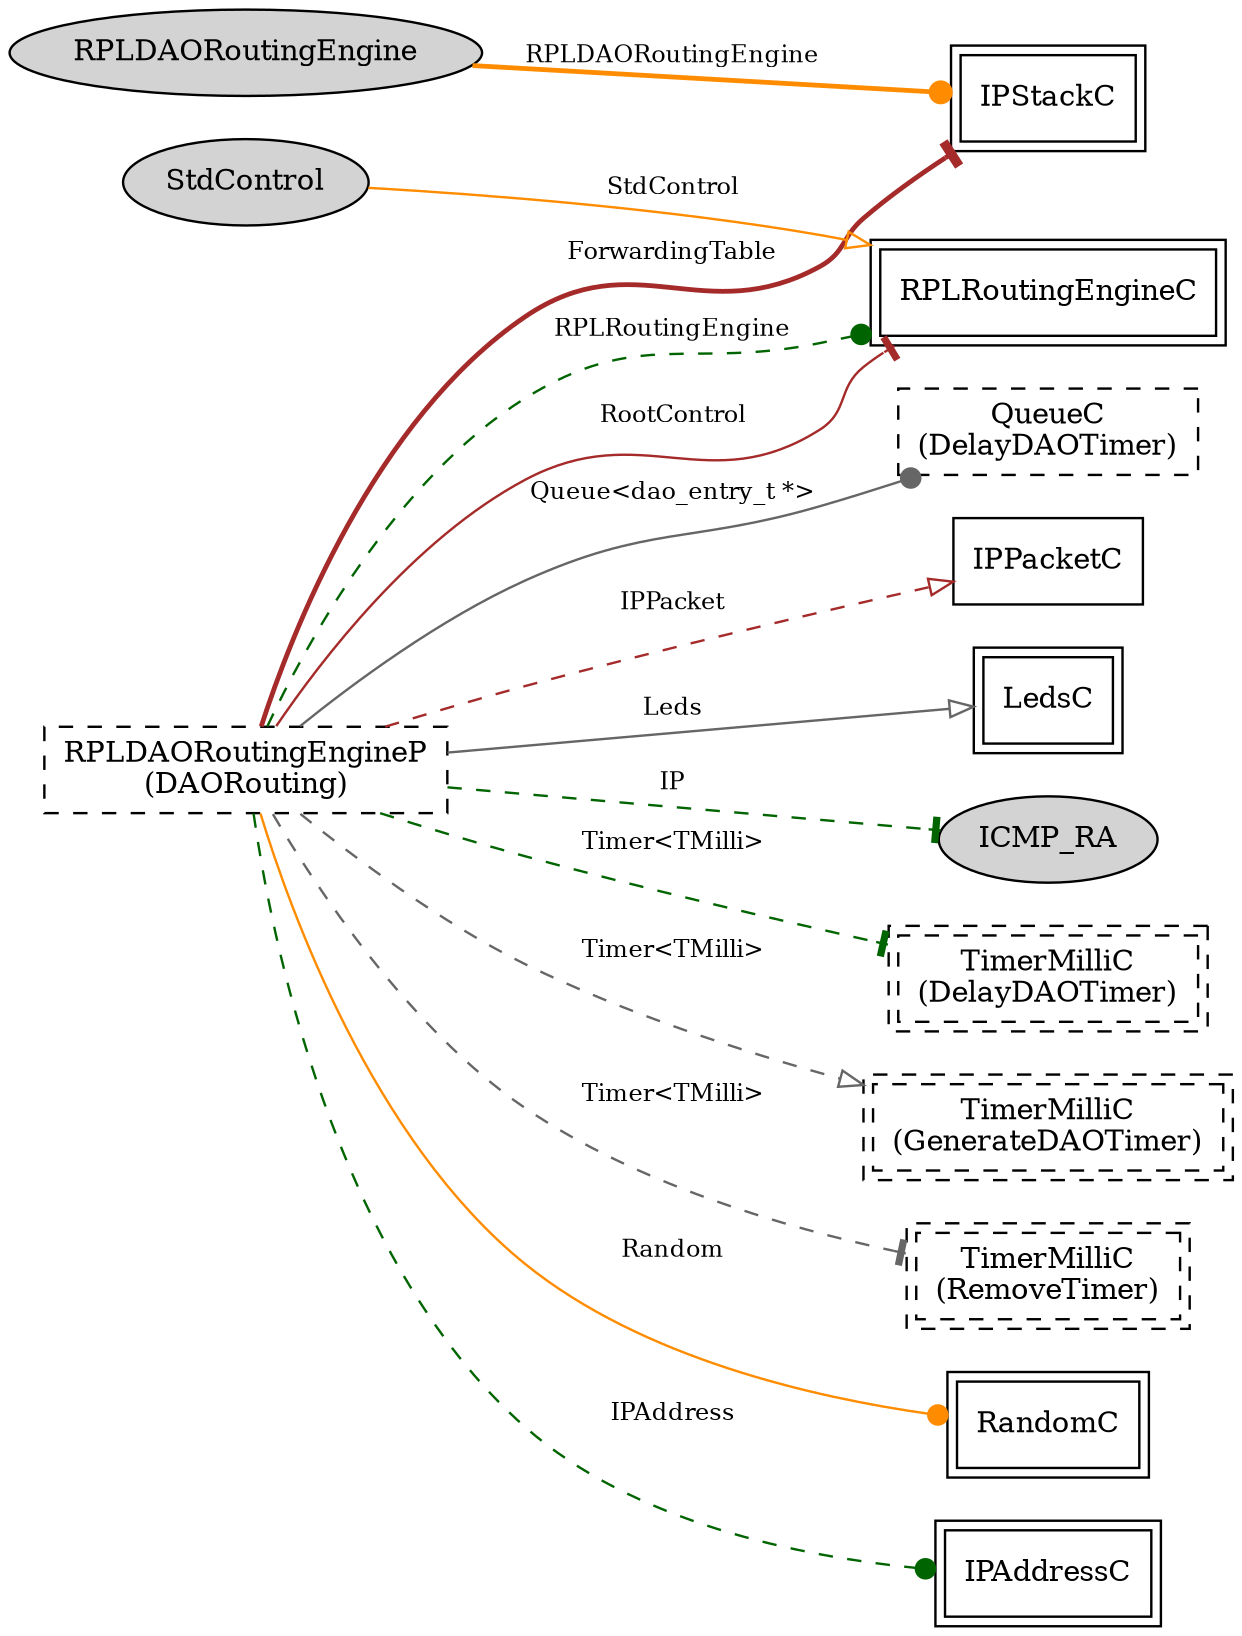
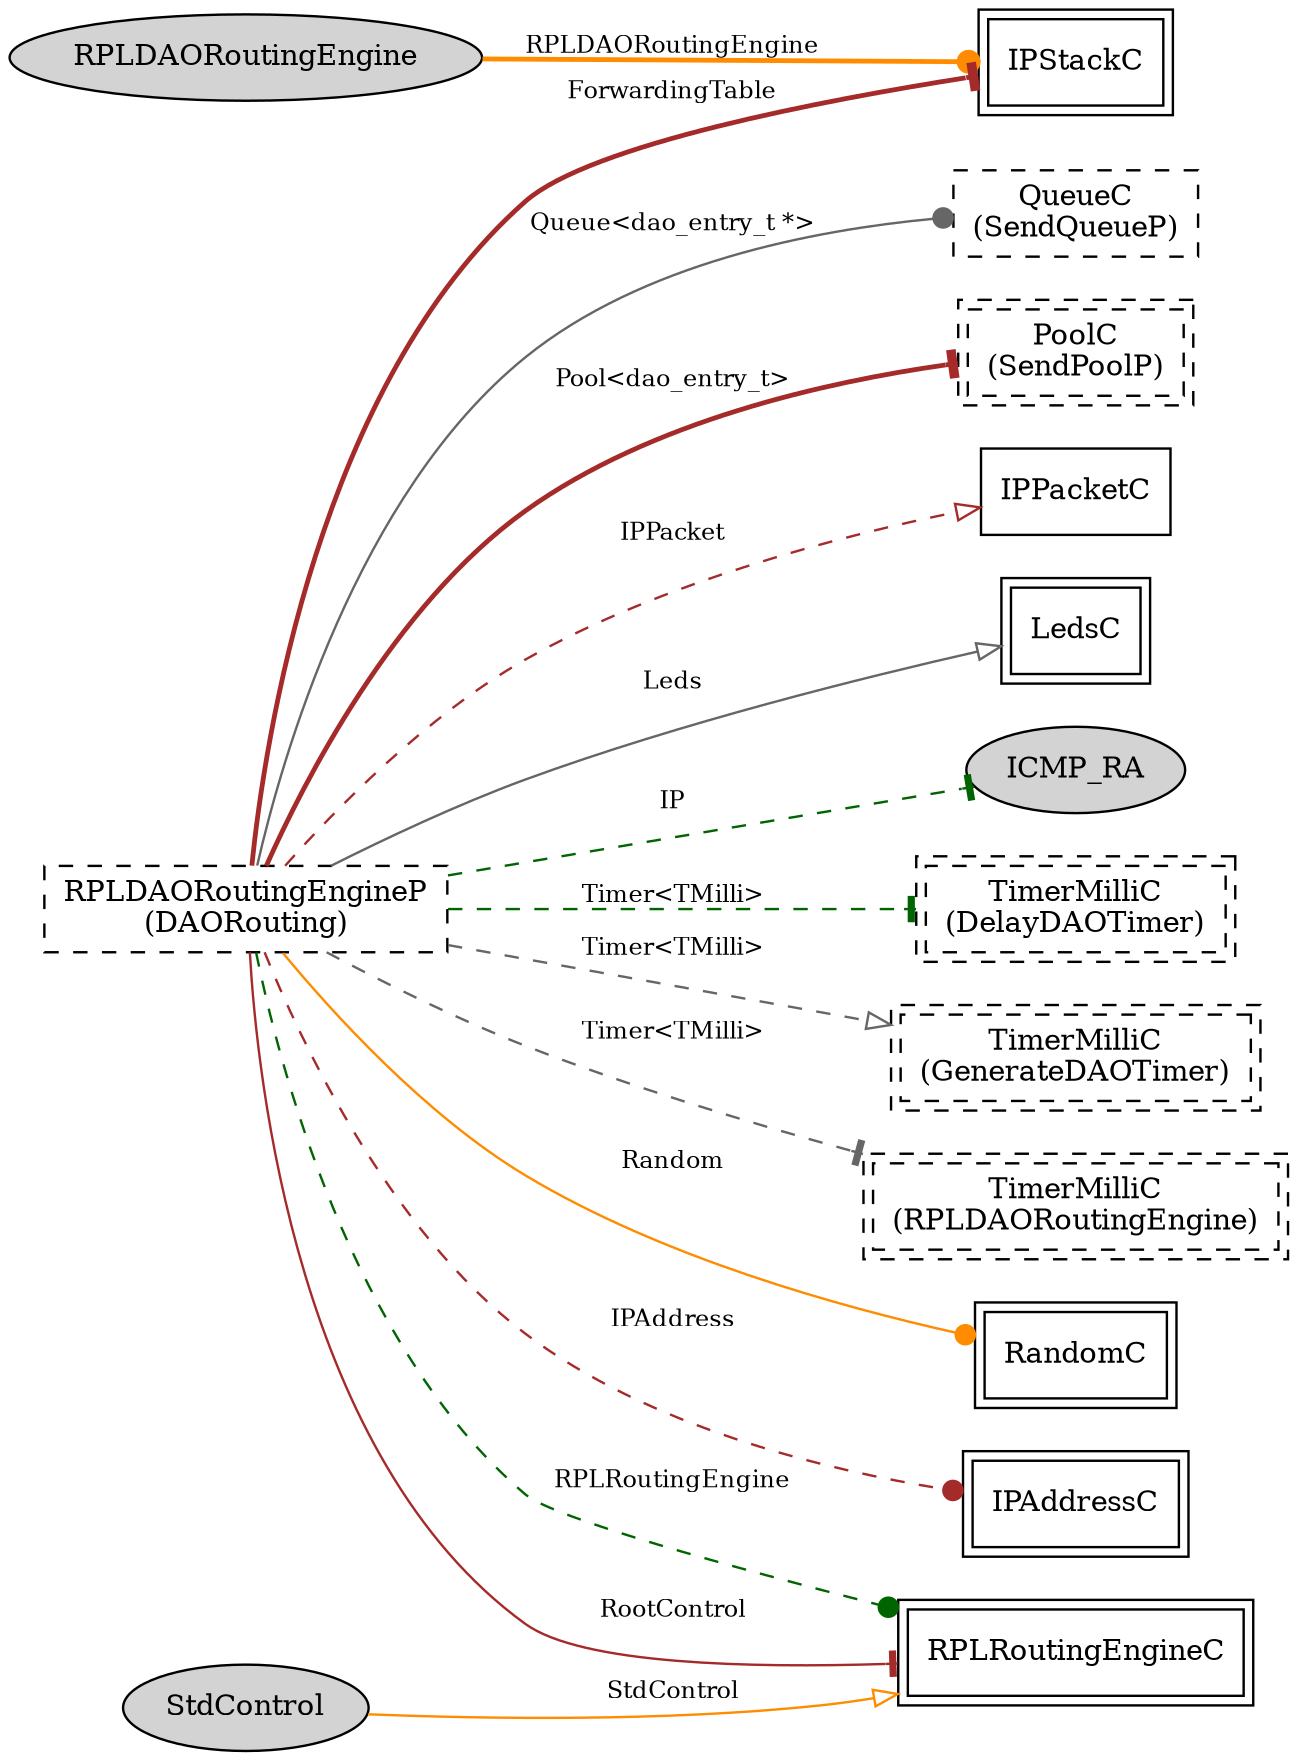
node "PoolC (SendPoolP)": added
node "QueueC (DelayDAOTimer)": label "QueueC (DelayDAOTimer)" -> "QueueC (SendQueueP)"
node "TimerMilliC (RemoveTimer)": label "TimerMilliC (RemoveTimer)" -> "TimerMilliC (RPLDAORoutingEngine)"
edge "RPLDAORoutingEngineP (DAORouting)" -> "IPAddressC": color darkgreen -> brown
